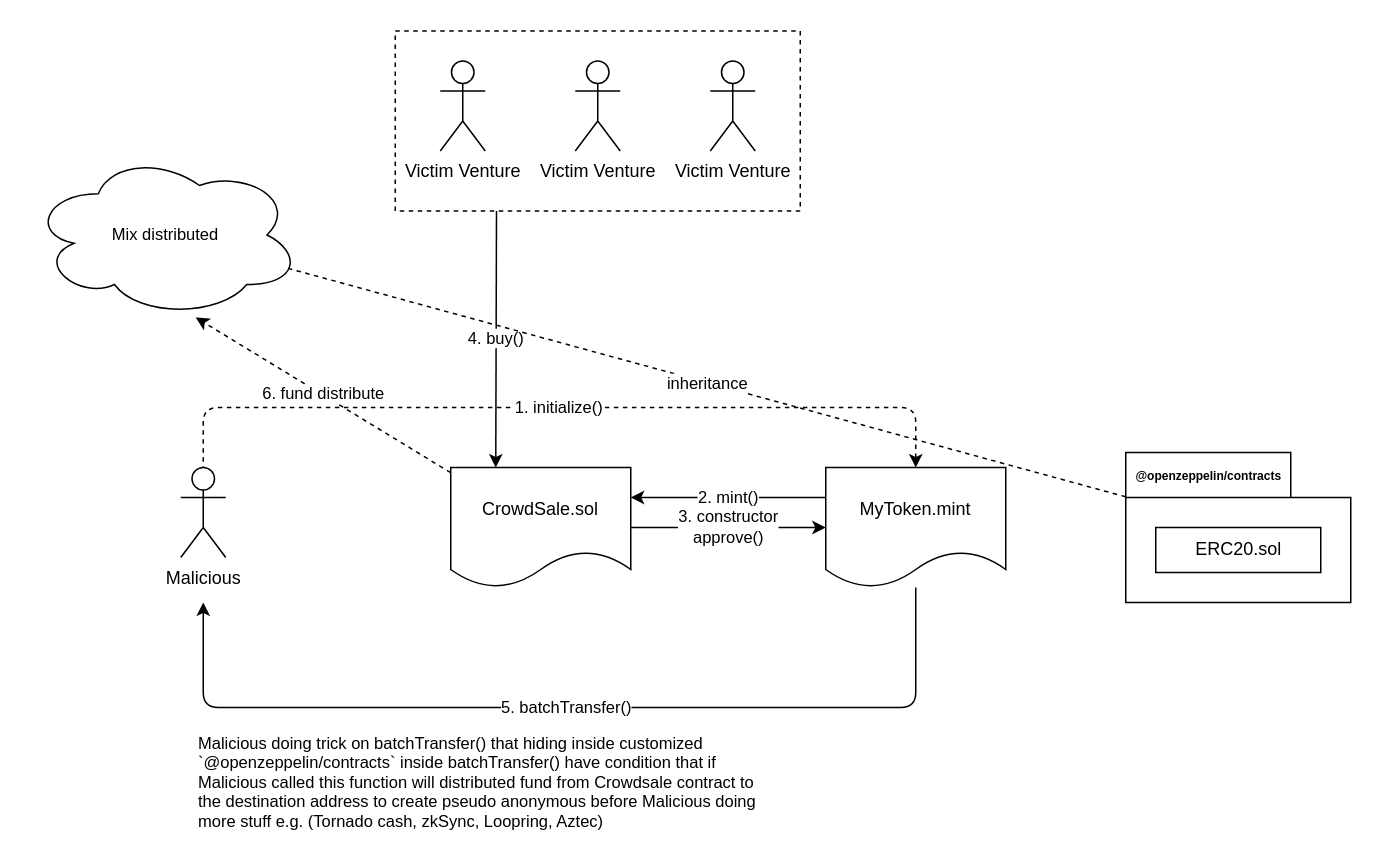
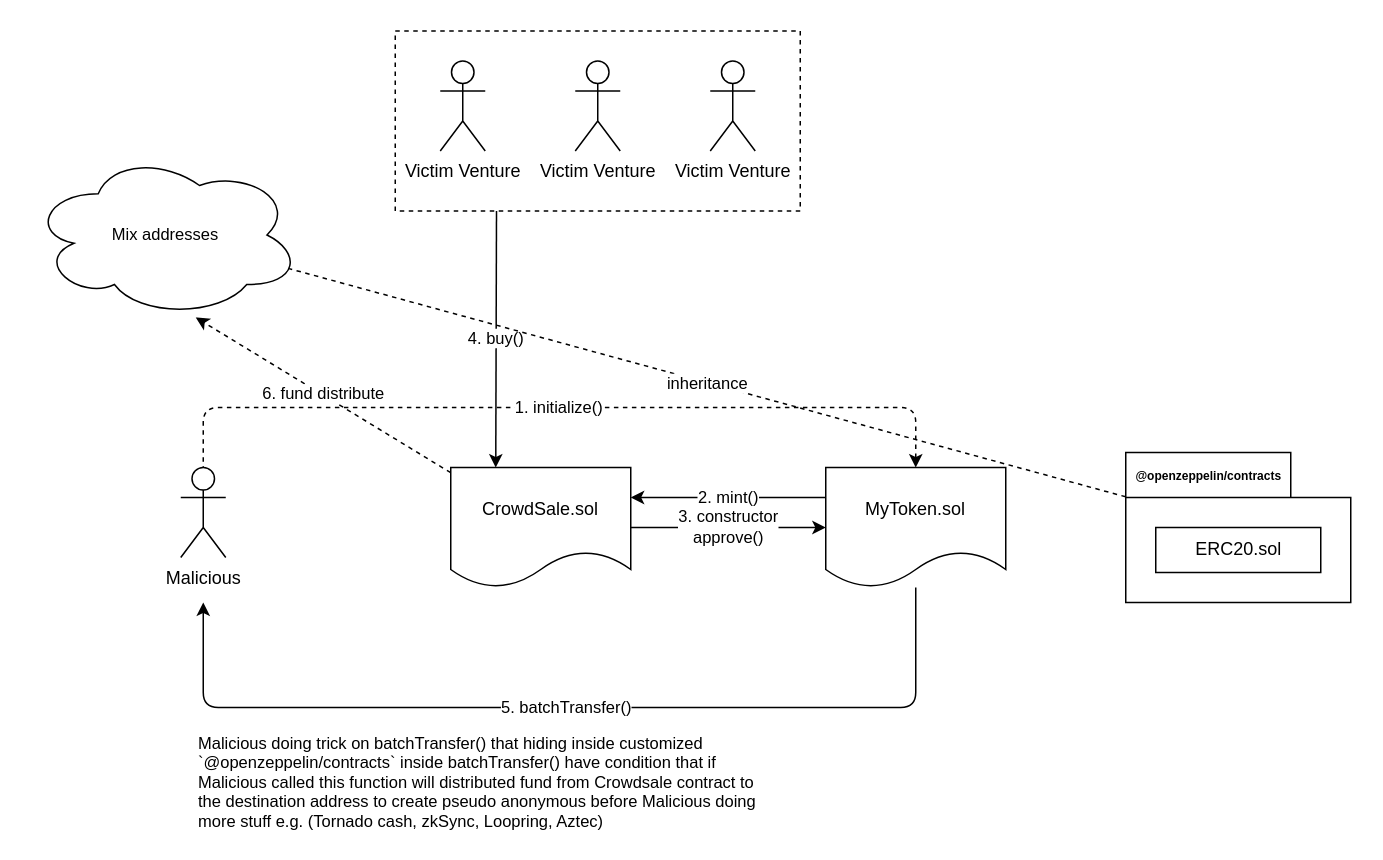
node "Mix distributed": label "Mix distributed" -> "Mix addresses"
node "MyToken.mint": label "MyToken.mint" -> "MyToken.sol"
